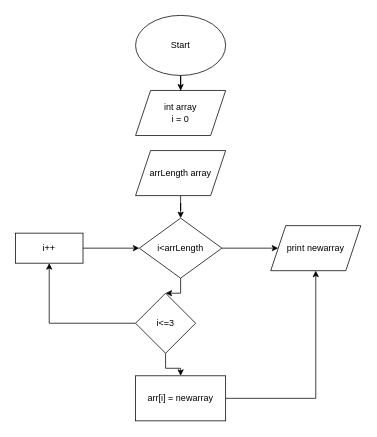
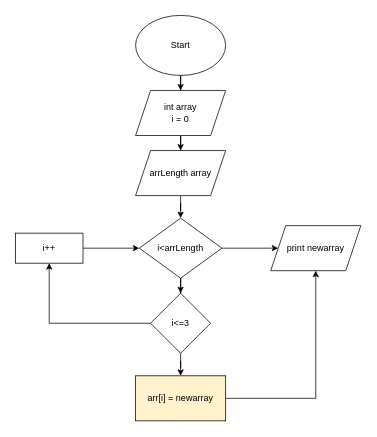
edge "int array i = 0" -> "arrLength array": added
node "i<=3": moved (165, 323) -> (180, 323)
node "arr[i] = newarray": fillcolor #ffffff -> #fff2cc
